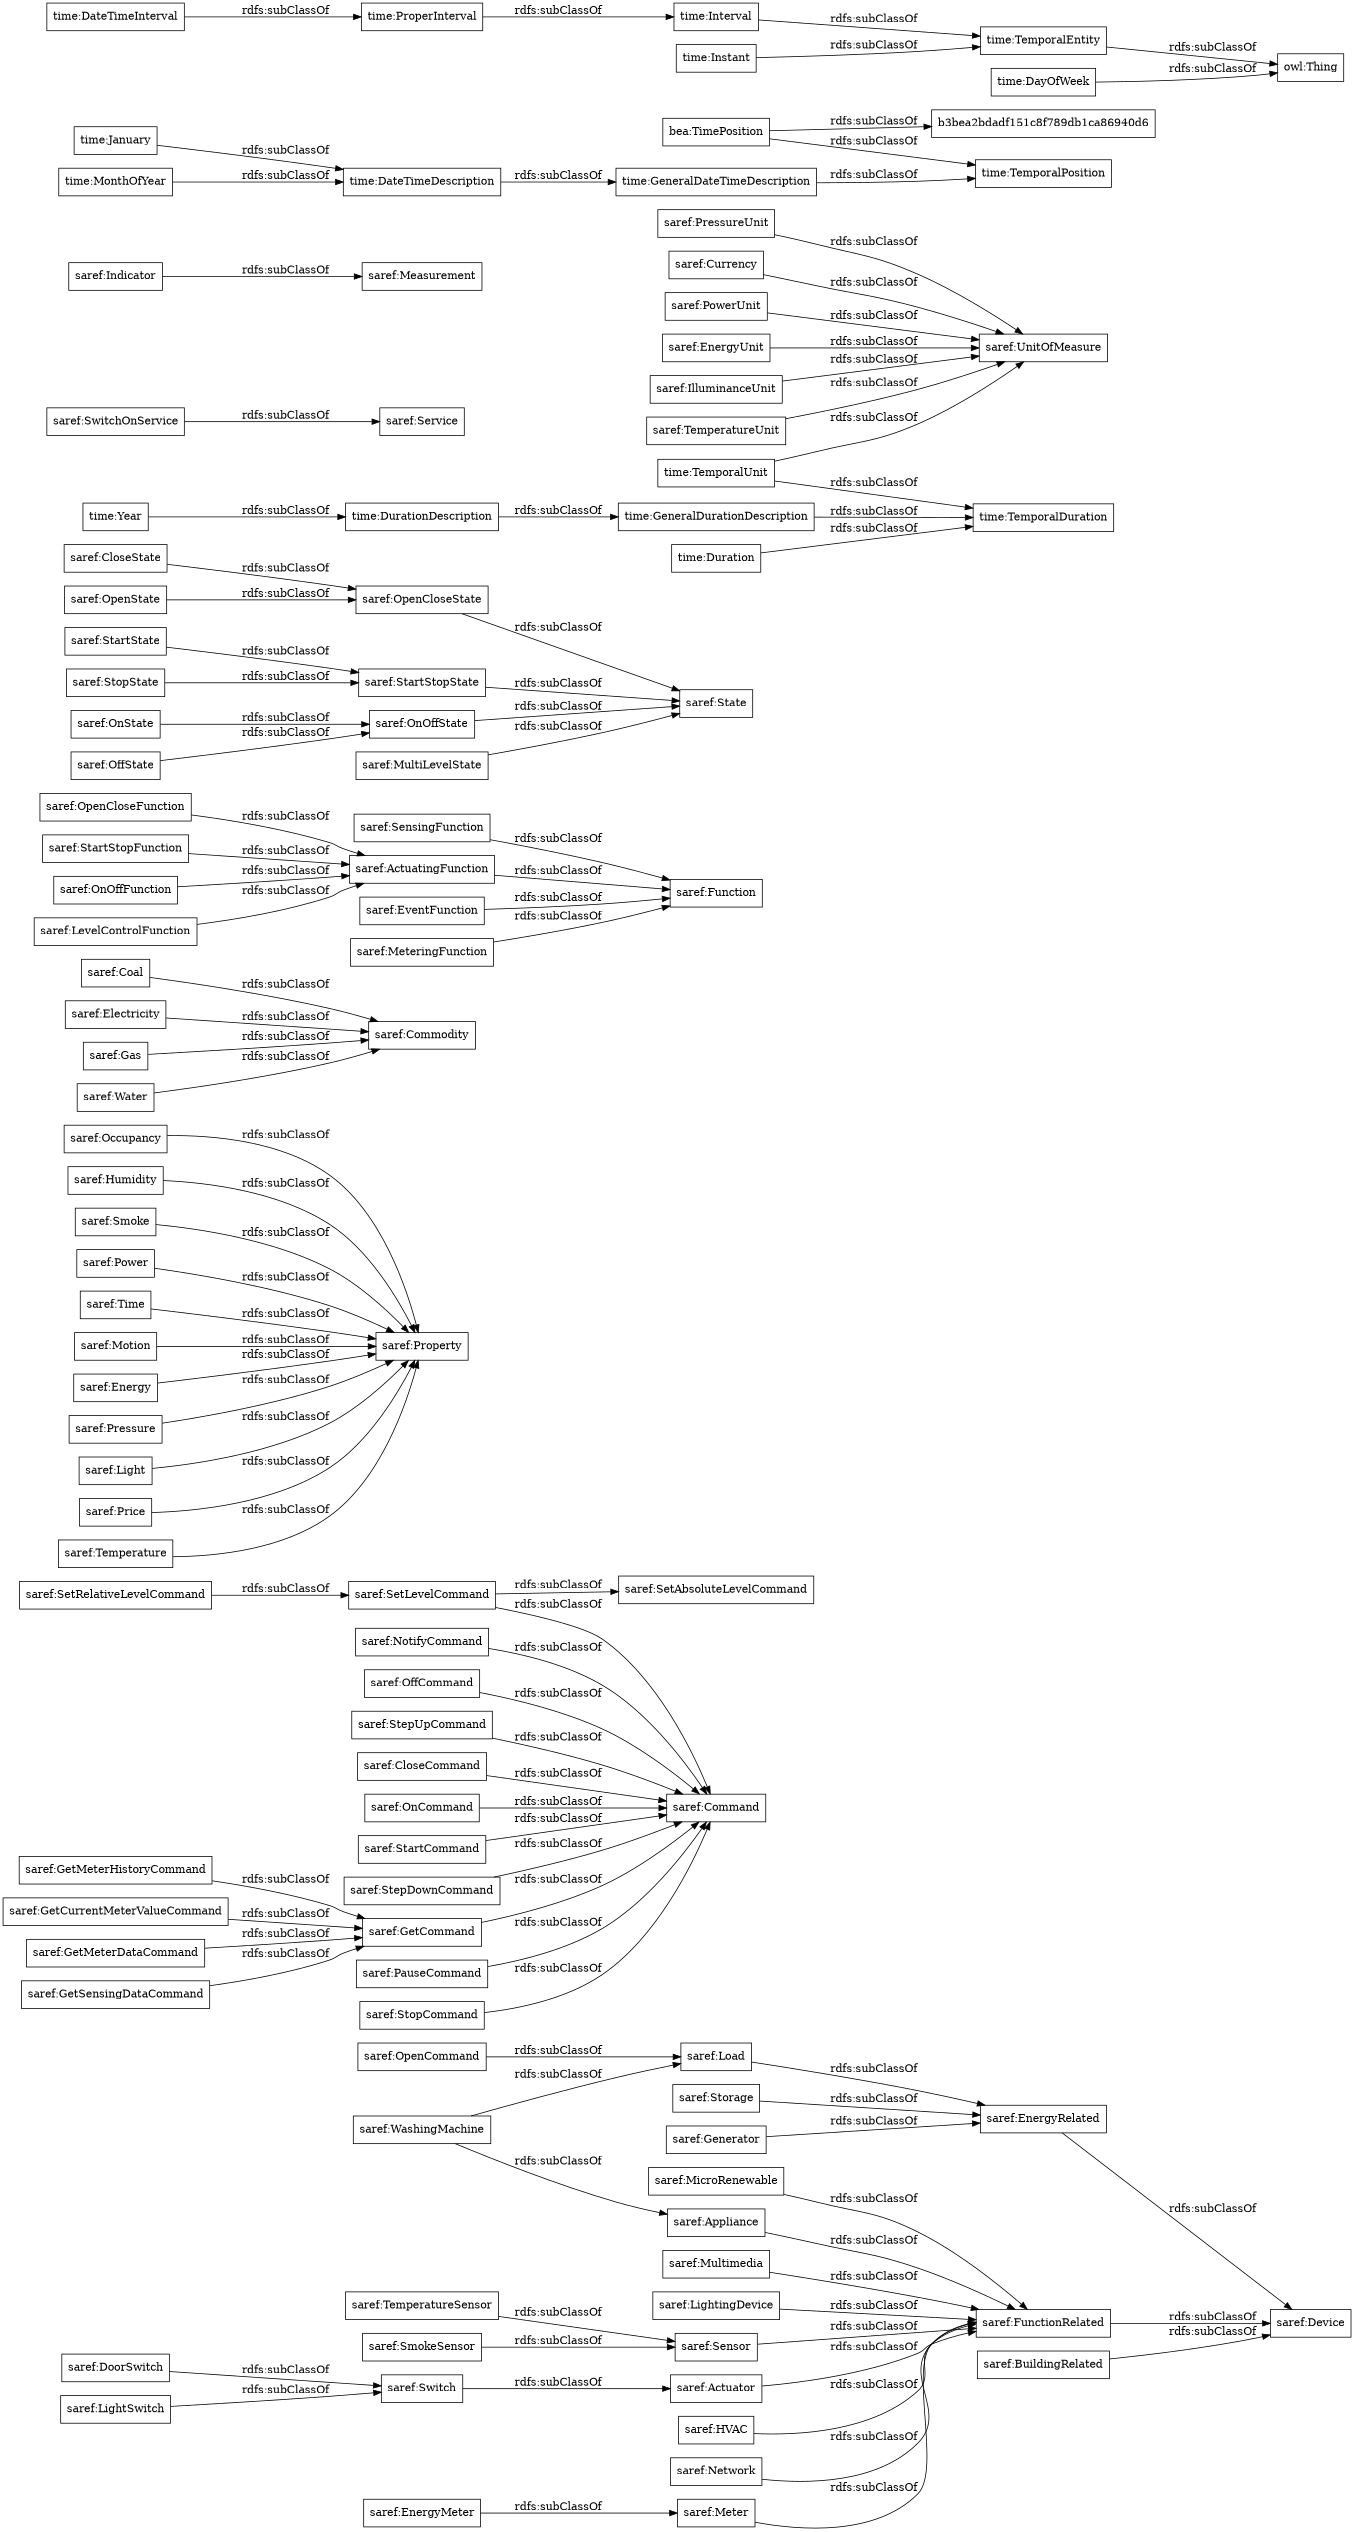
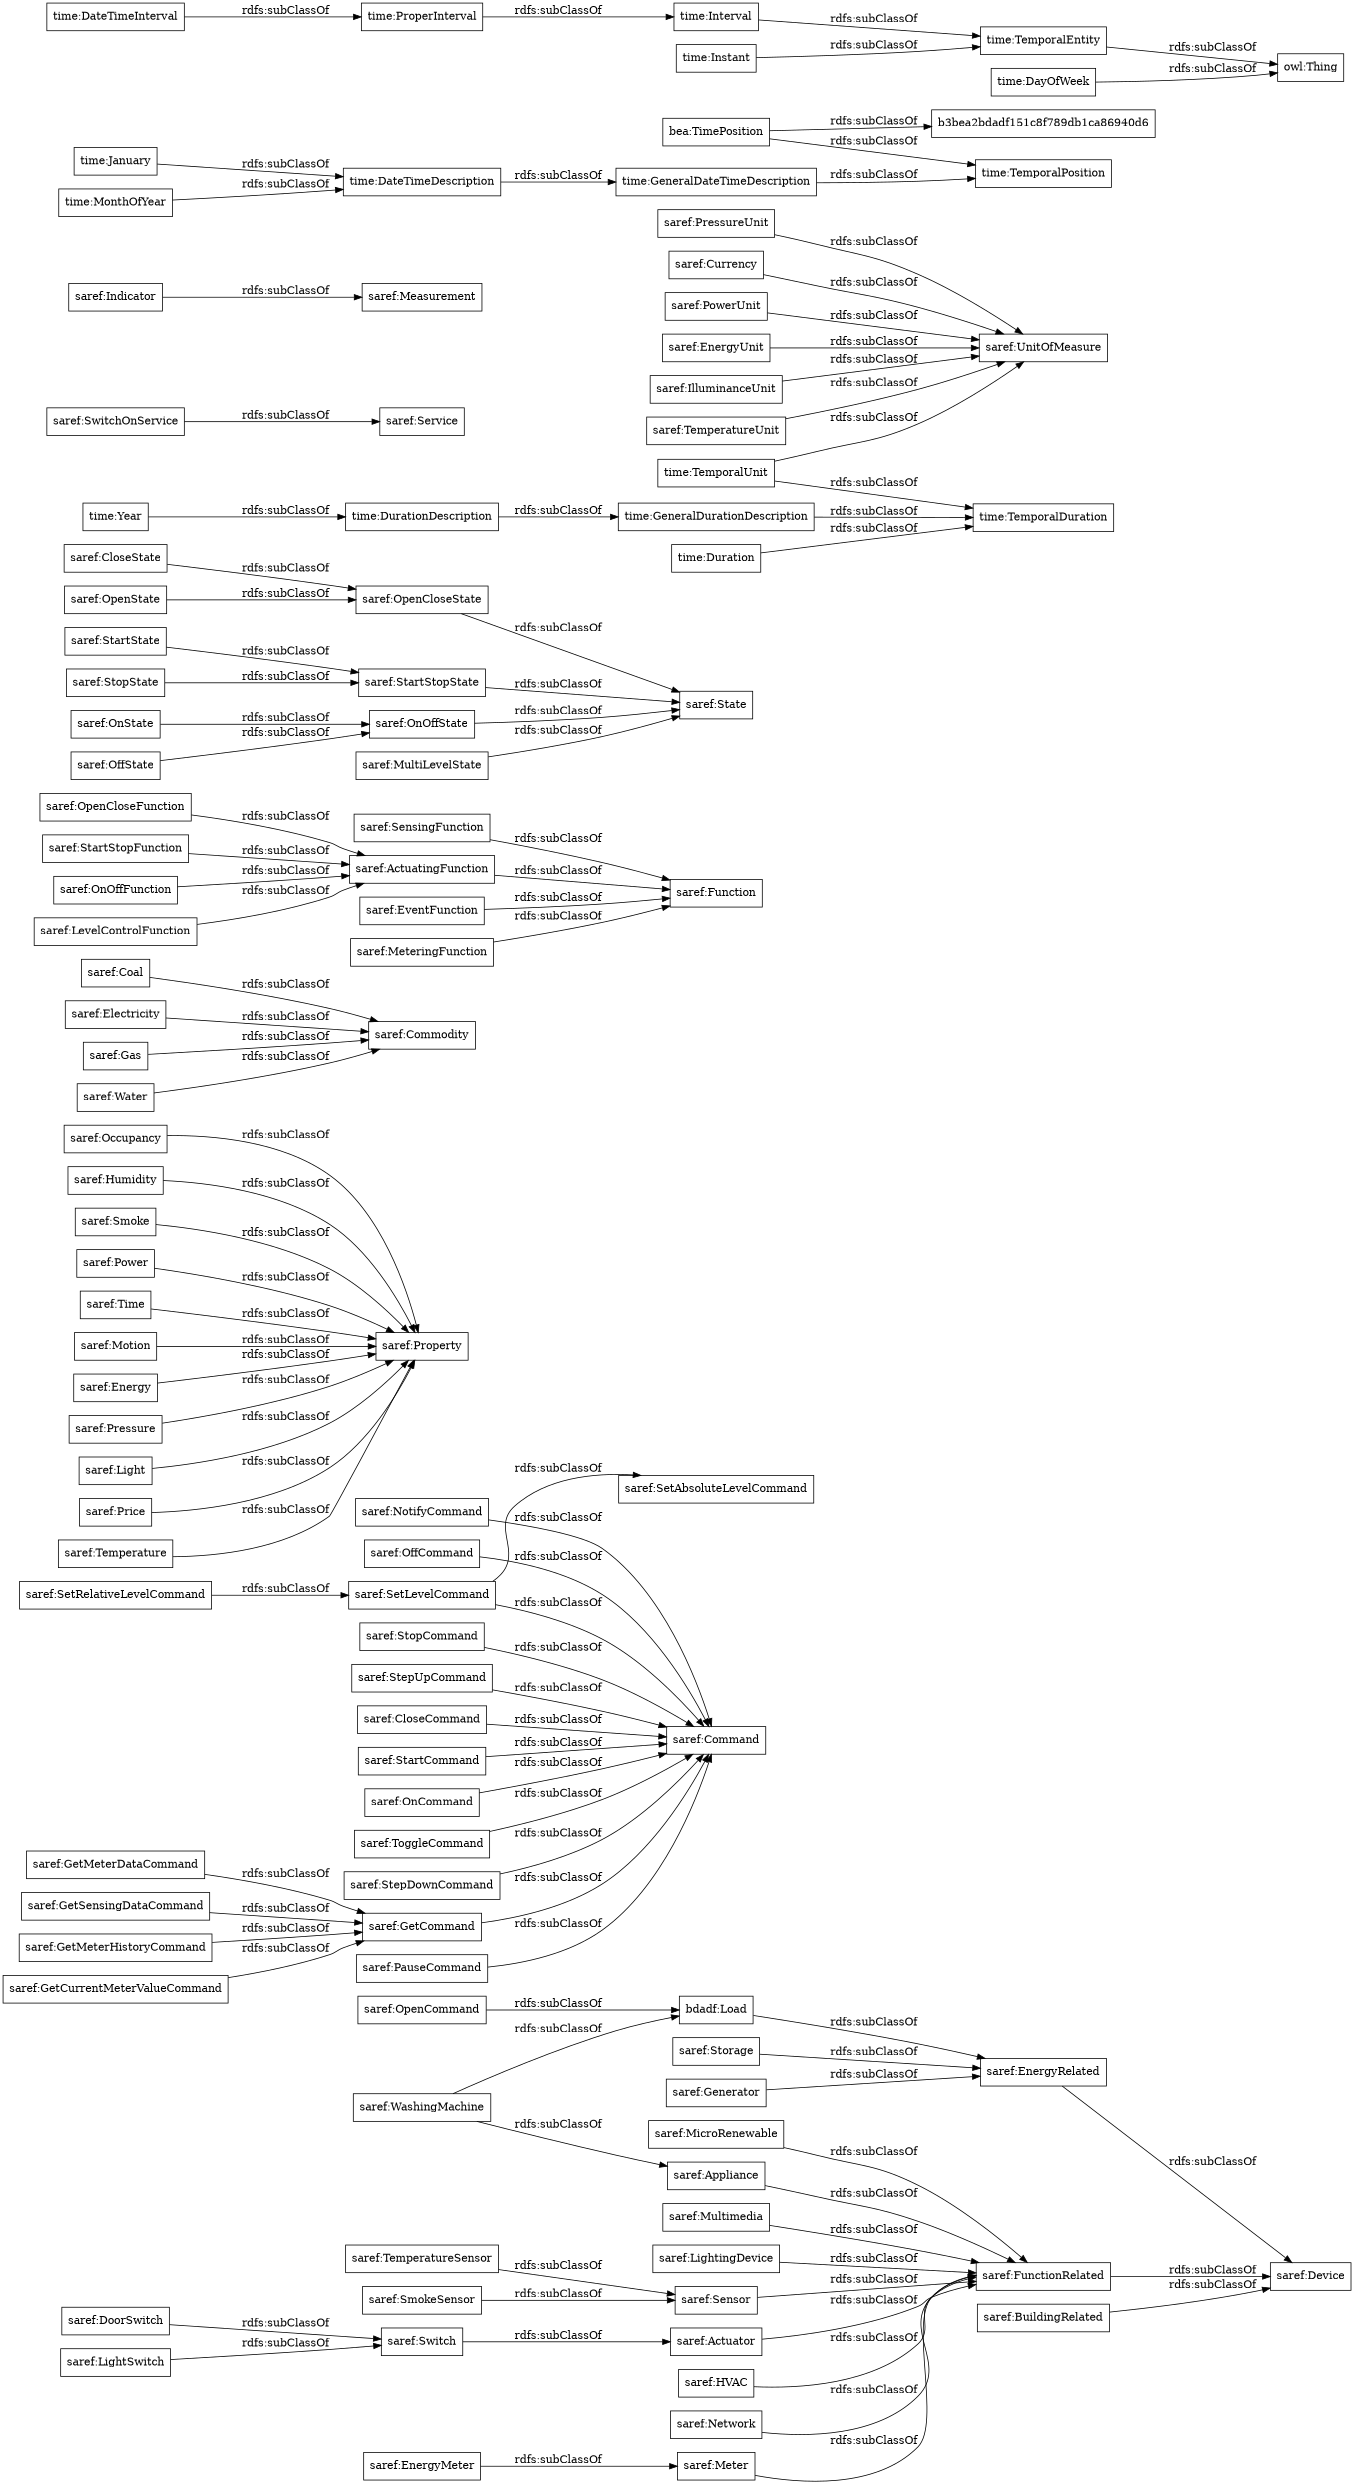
node "saref:ToggleCommand": added
node "saref:Load": label "saref:Load" -> "bdadf:Load"
